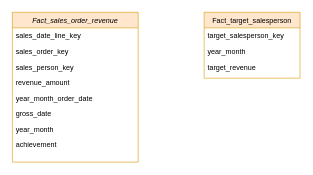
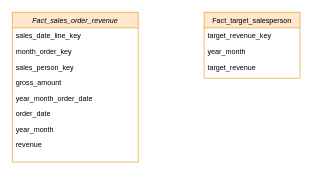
node "target_salesperson_key": label "target_salesperson_key" -> "target_revenue_key"
node "sales_order_key": label "sales_order_key" -> "month_order_key"
node "revenue_amount": label "revenue_amount" -> "gross_amount"
node "gross_date": label "gross_date" -> "order_date"
node "achievement": label "achievement" -> "revenue"
